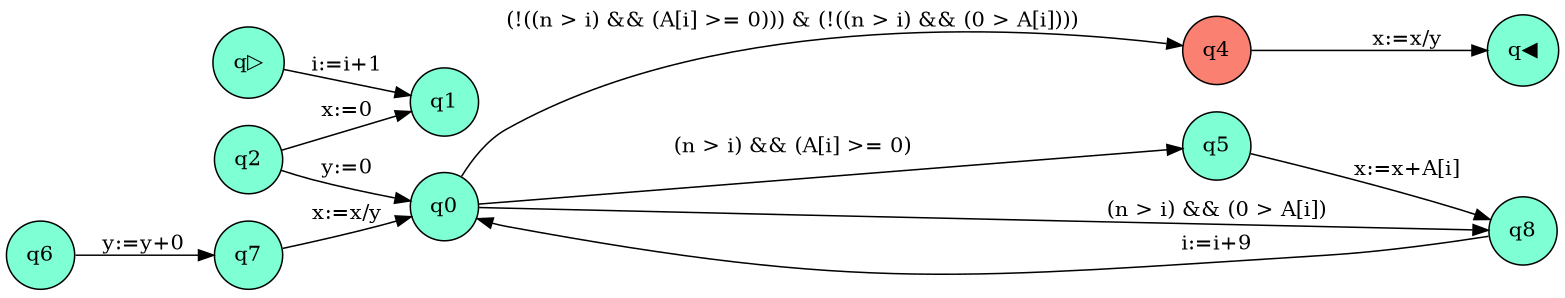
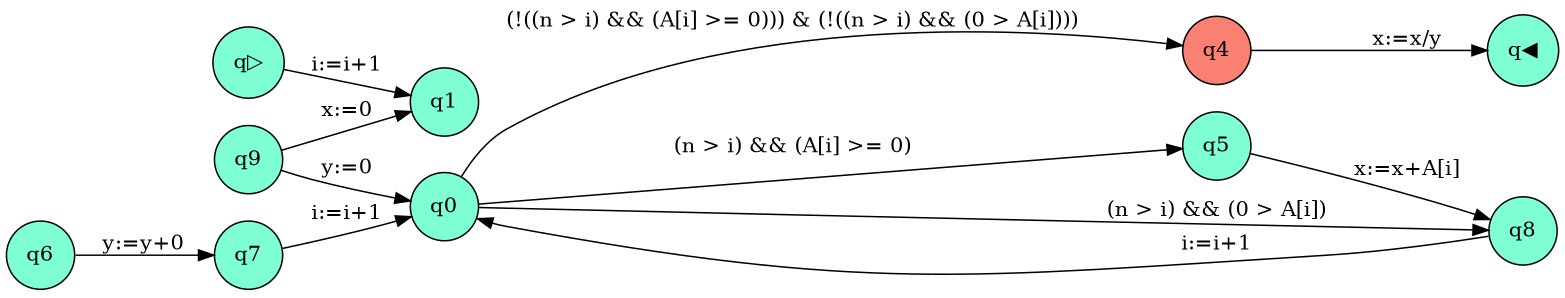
node "q2": label "q2" -> "q9"
edge "q7" -> "q0": label "x:=x/y" -> "i:=i+1"
edge "q8" -> "q0": label "i:=i+9" -> "i:=i+1"
